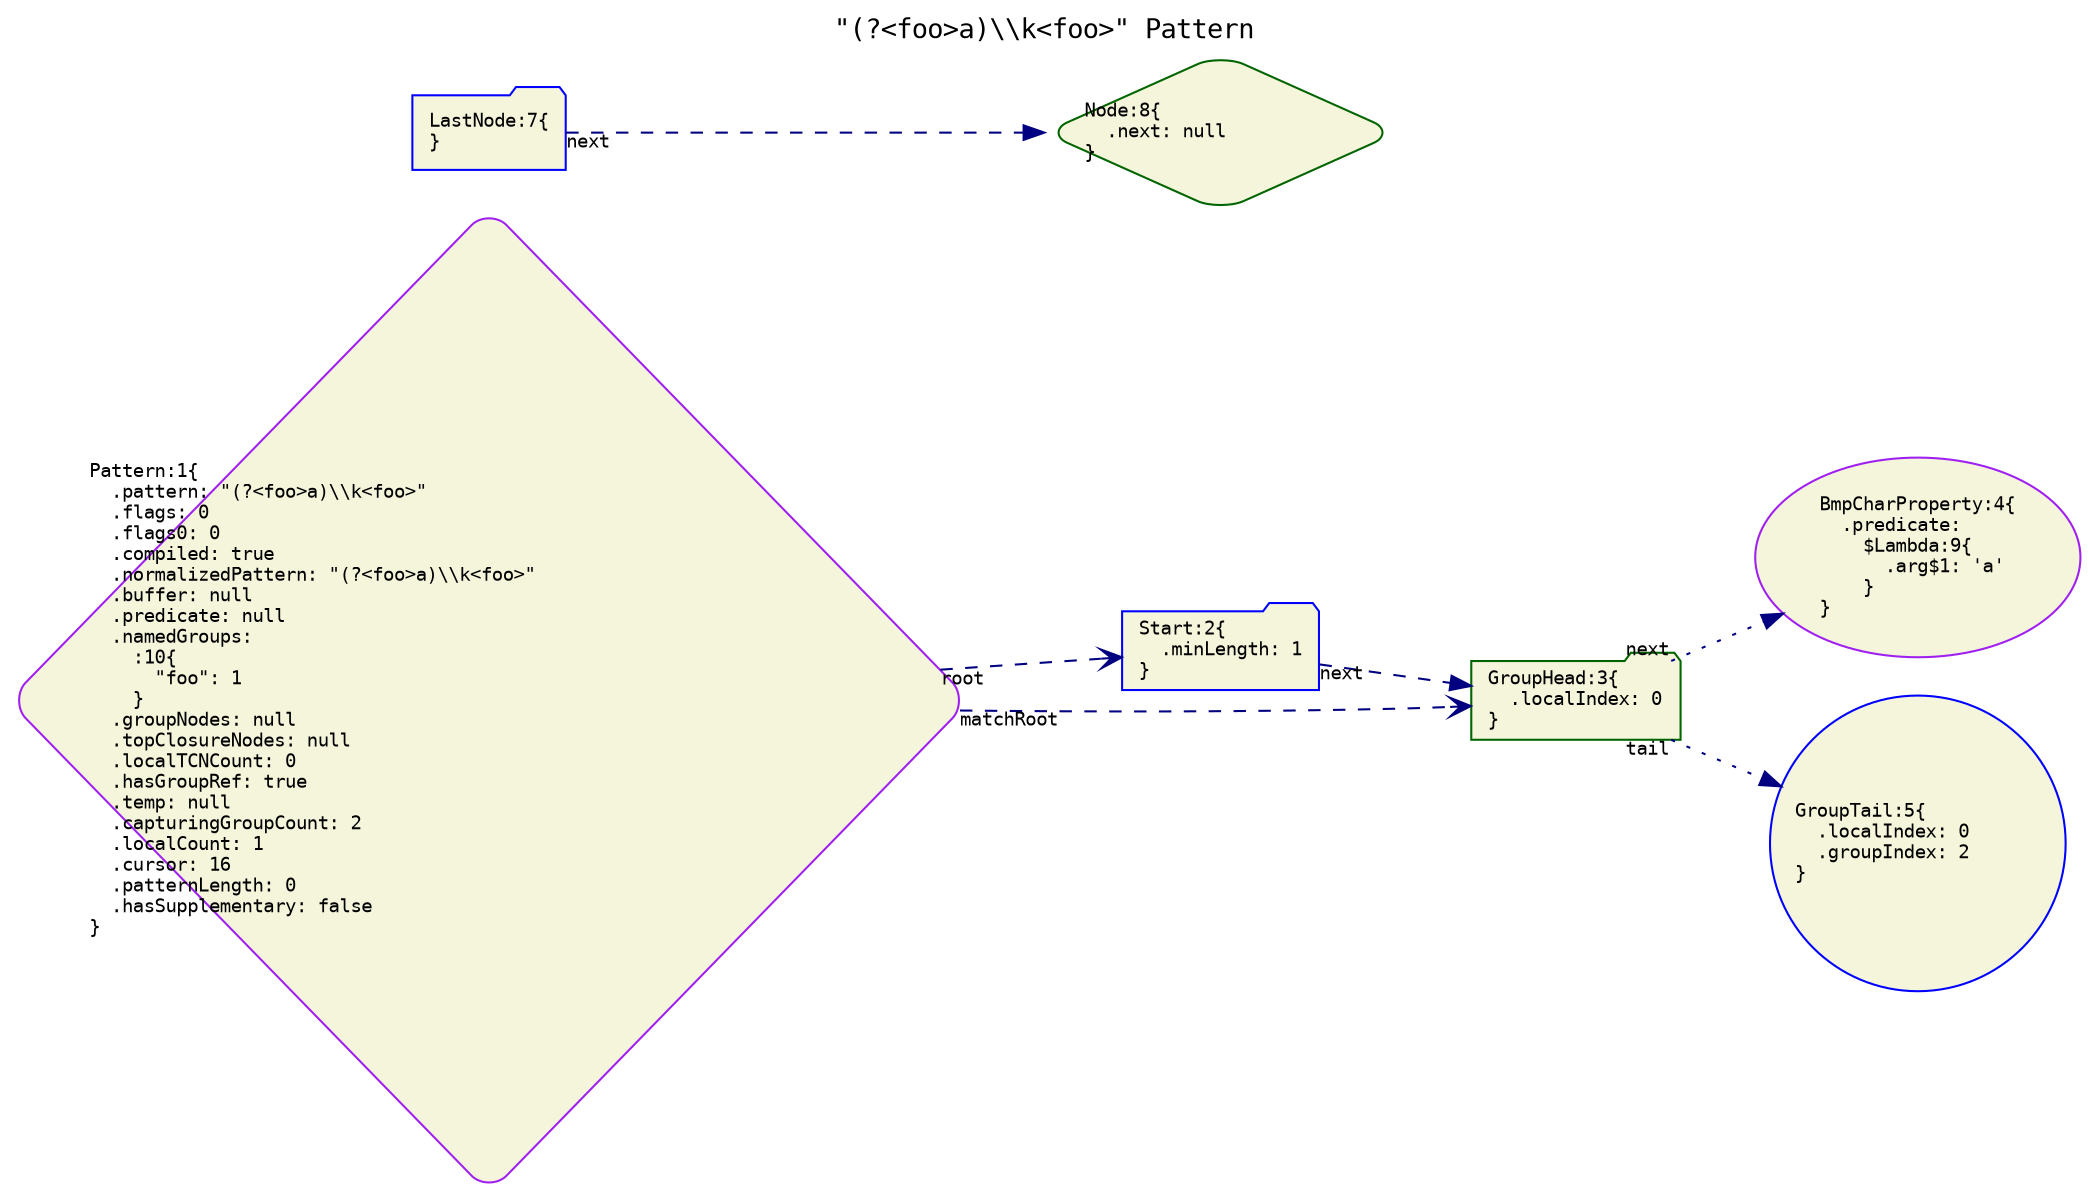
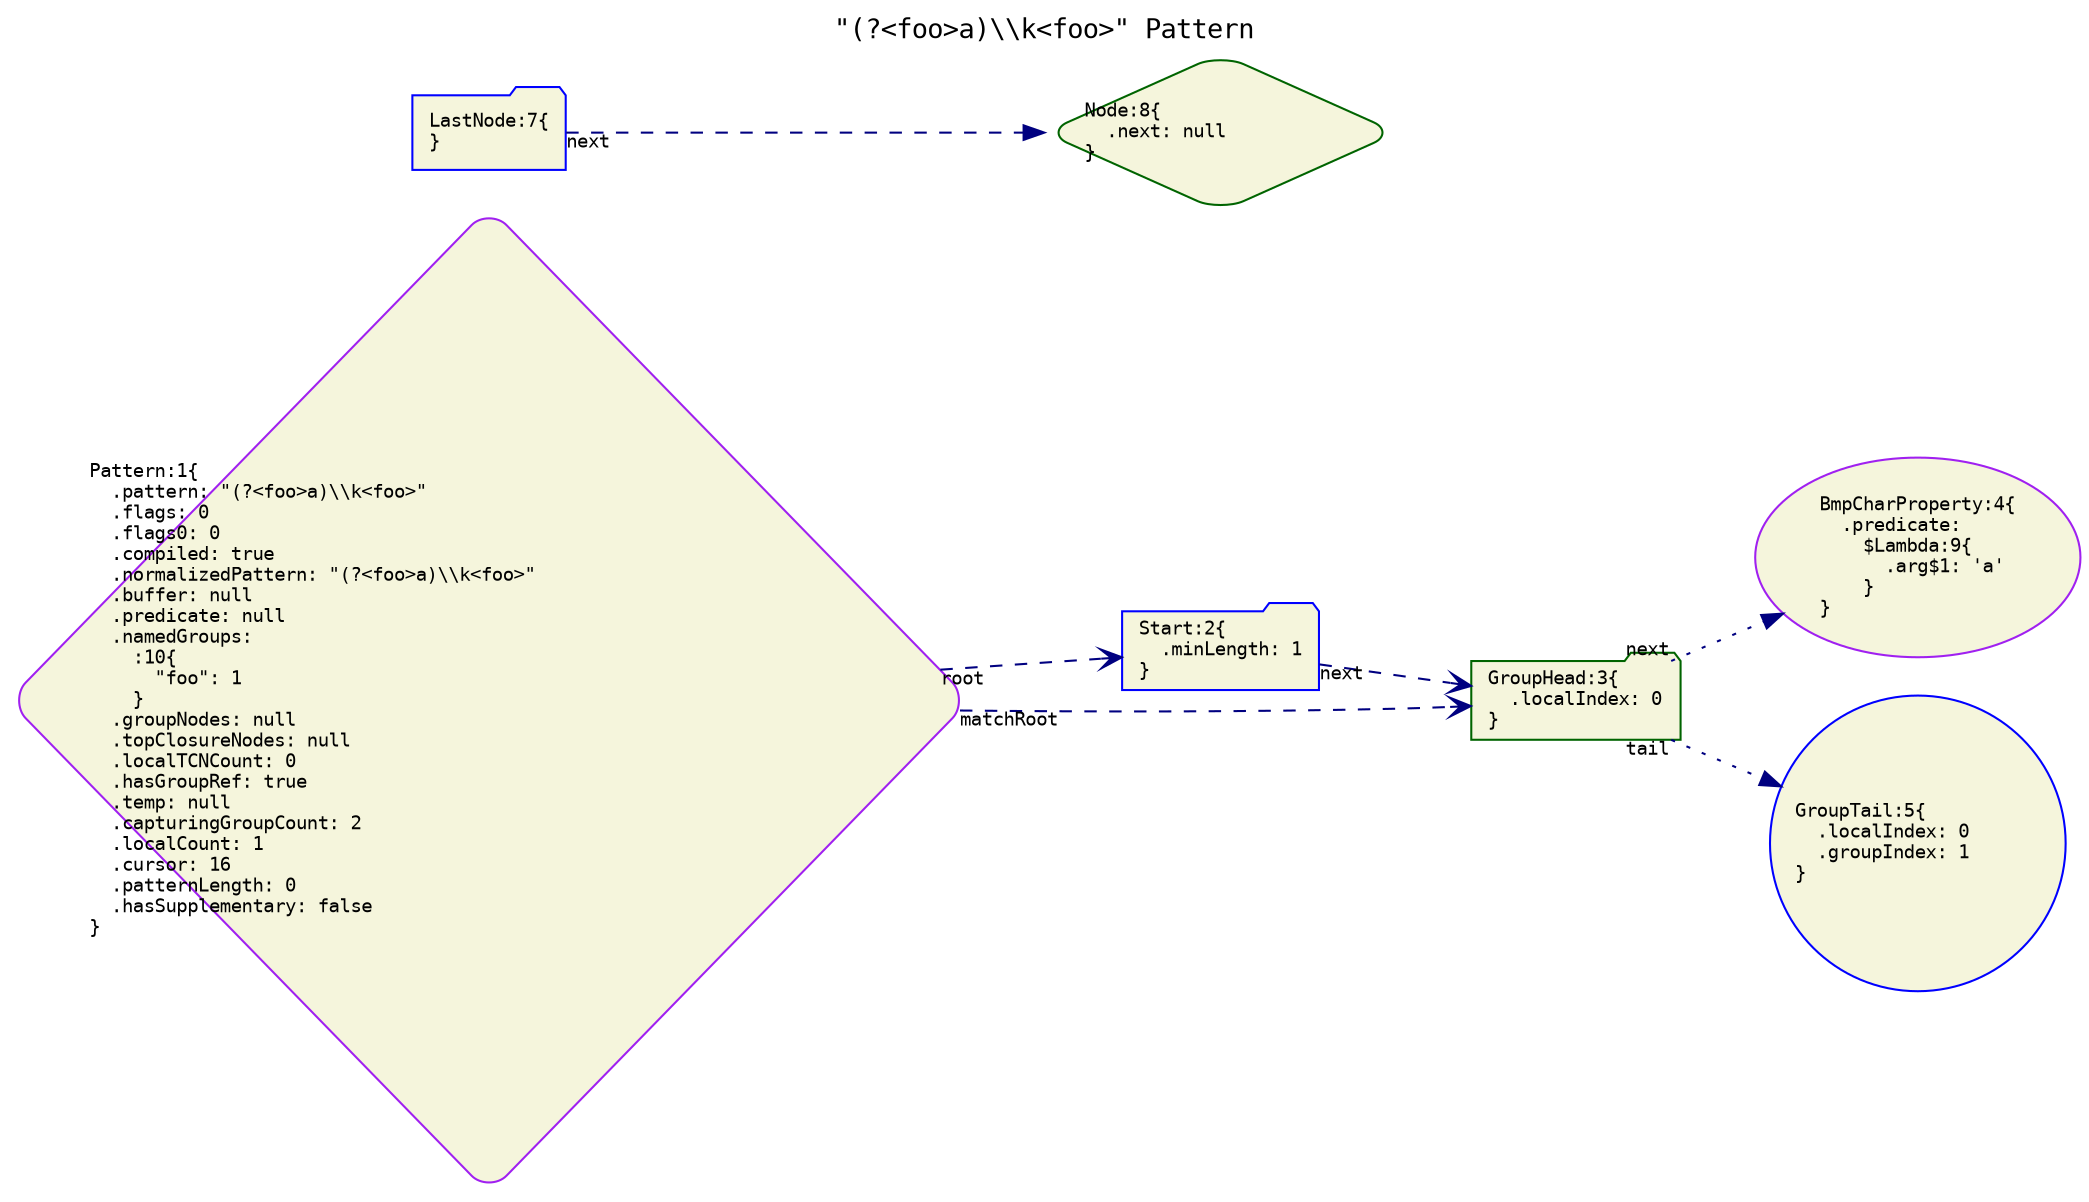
edge "Start:2{ .minLength: 1 }" -> "GroupHead:3{ .localIndex: 0 }": arrowhead normal -> vee
node "GroupTail:5{ .localIndex: 0 .groupIndex: 2 }": label "GroupTail:5{ .localIndex: 0 .groupIndex: 2 }" -> "GroupTail:5{ .localIndex: 0 .groupIndex: 1 }"
